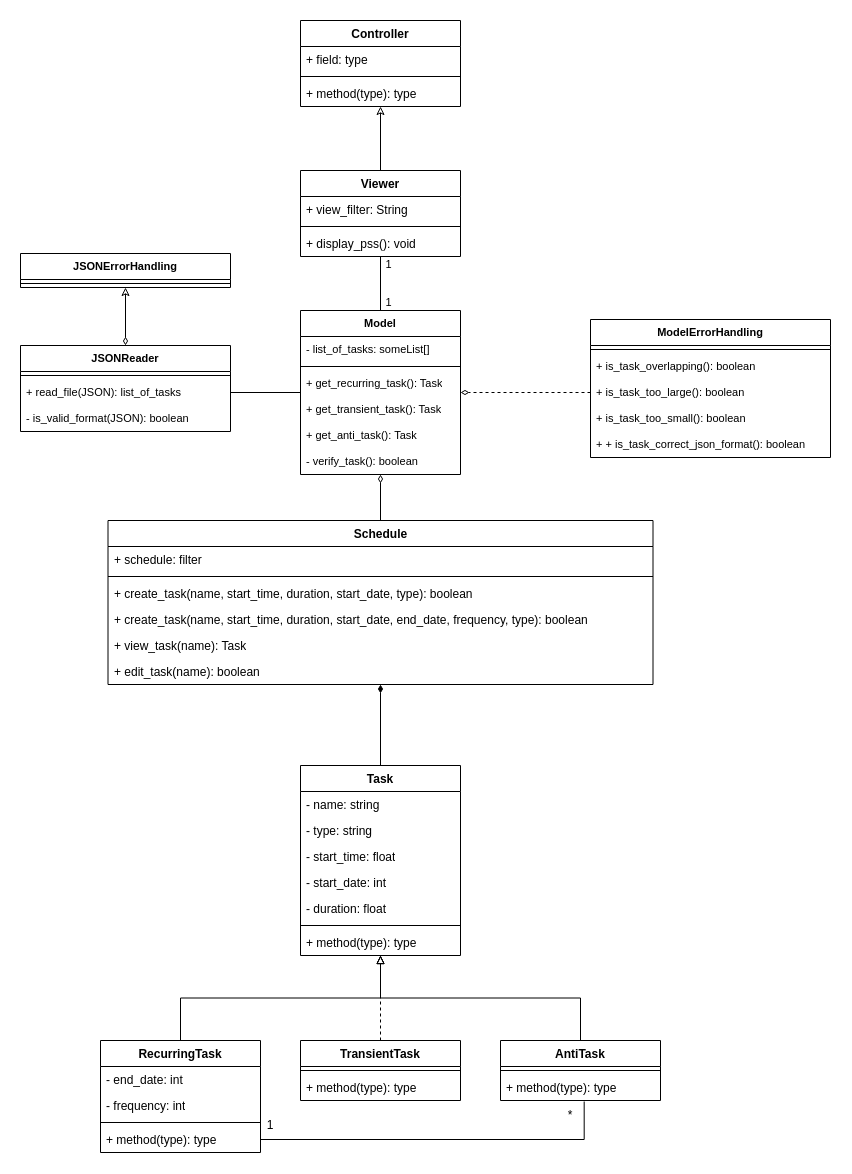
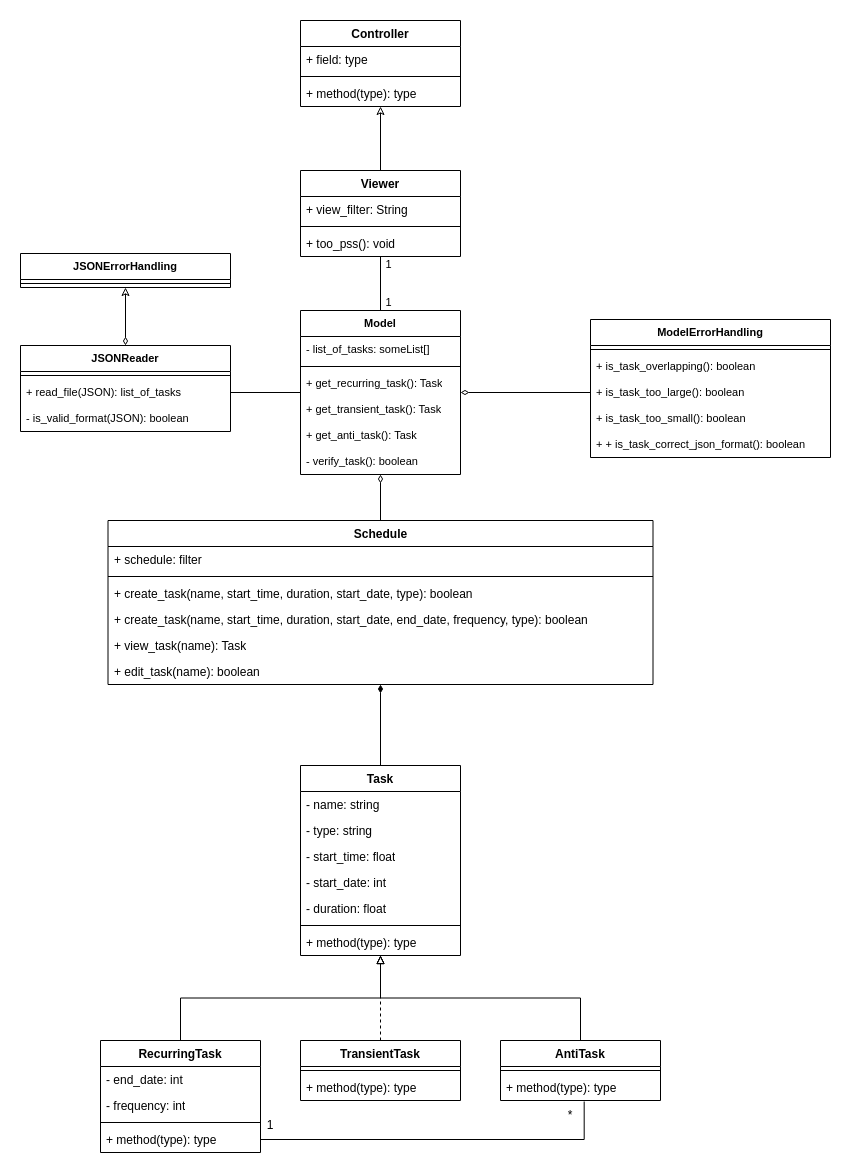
node "+ display_pss(): void": label "+ display_pss(): void" -> "+ too_pss(): void"
edge "+ is_task_too_large(): boolean" -> "Model": style dashed -> solid
